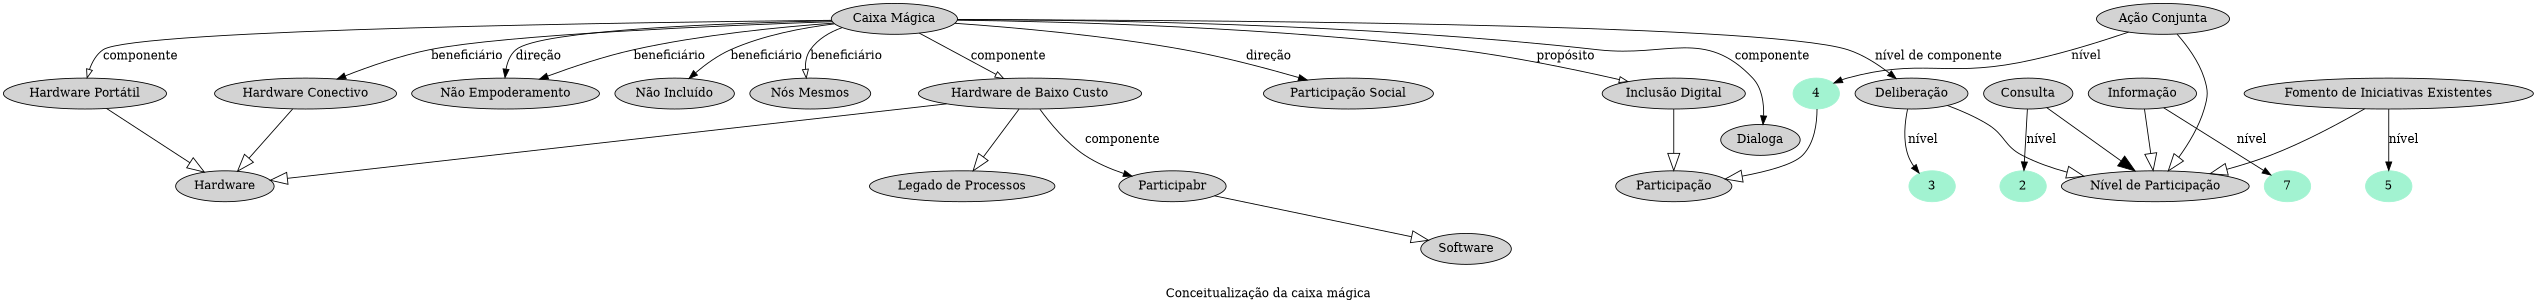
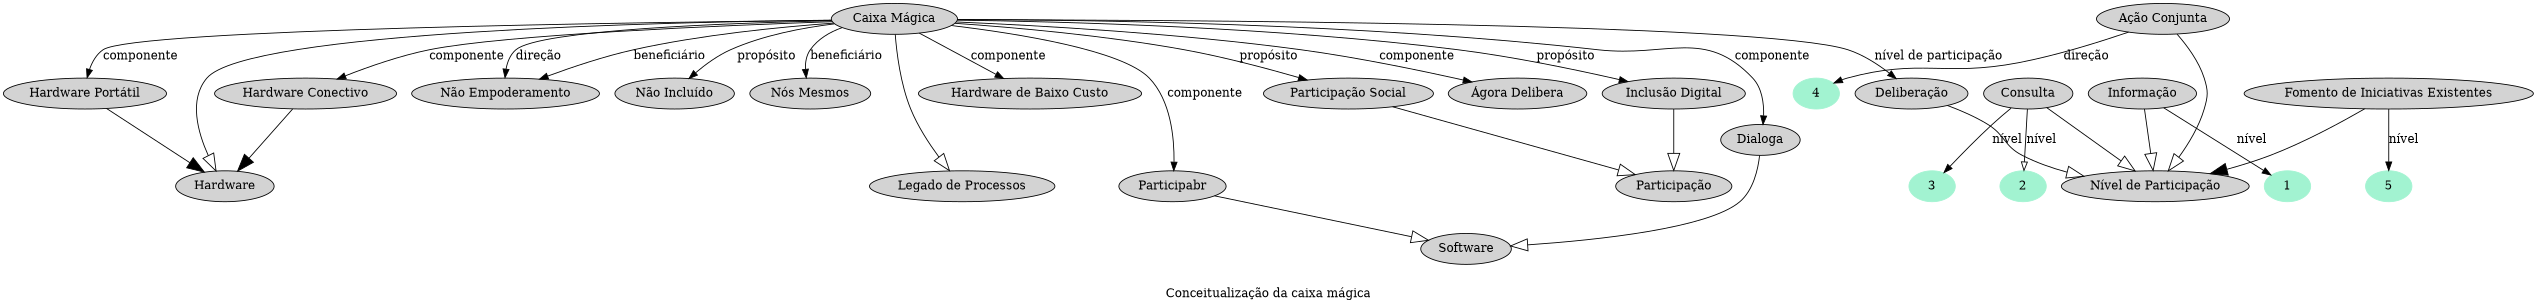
edge "Caixa Mágica" -> "Hardware Portátil": arrowhead empty -> normal
edge "Caixa Mágica" -> "Inclusão Digital": arrowhead empty -> normal
edge "Caixa Mágica" -> "Nós Mesmos": arrowhead empty -> normal
edge "Caixa Mágica" -> "Hardware de Baixo Custo": arrowhead empty -> normal
edge "Caixa Mágica" -> "Hardware Conectivo": label "beneficiário" -> "componente"
edge "Caixa Mágica" -> "Não Incluído": label "beneficiário" -> "propósito"
edge "Caixa Mágica" -> "Participação Social": label "direção" -> "propósito"
edge "Caixa Mágica" -> "Deliberação": label "nível de componente" -> "nível de participação"
edge "Ação Conjunta" -> "4": label "nível" -> "direção"
node "Ágora Delibera": added
edge "Hardware de Baixo Custo" -> "Legado de Processos": now "Caixa Mágica" -> "Legado de Processos"
edge "Hardware Conectivo" -> "Hardware": arrowhead empty -> normal
edge "Consulta" -> "Nível de Participação": arrowhead normal -> empty
edge "Consulta" -> "2": arrowhead normal -> empty
edge "Hardware Portátil" -> "Hardware": arrowhead empty -> normal
edge "Deliberação" -> "3": now "Consulta" -> "3"
edge "Hardware de Baixo Custo" -> "Hardware": now "Caixa Mágica" -> "Hardware"
edge "Fomento de Iniciativas Existentes" -> "Nível de Participação": arrowhead empty -> normal
edge "Hardware de Baixo Custo" -> "Participabr": now "Caixa Mágica" -> "Participabr"
edge "4" -> "Participação": now "Participação Social" -> "Participação"
node "7": label "7" -> "1"
edge "Dialoga" -> "Software": added
